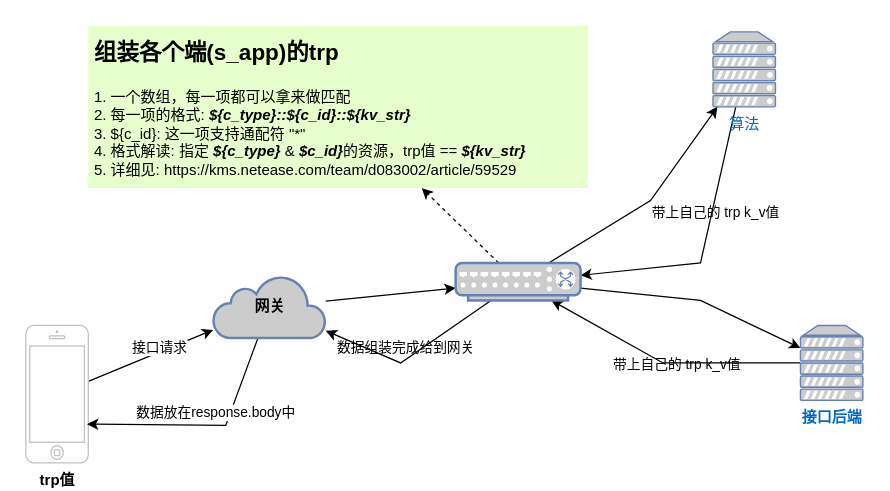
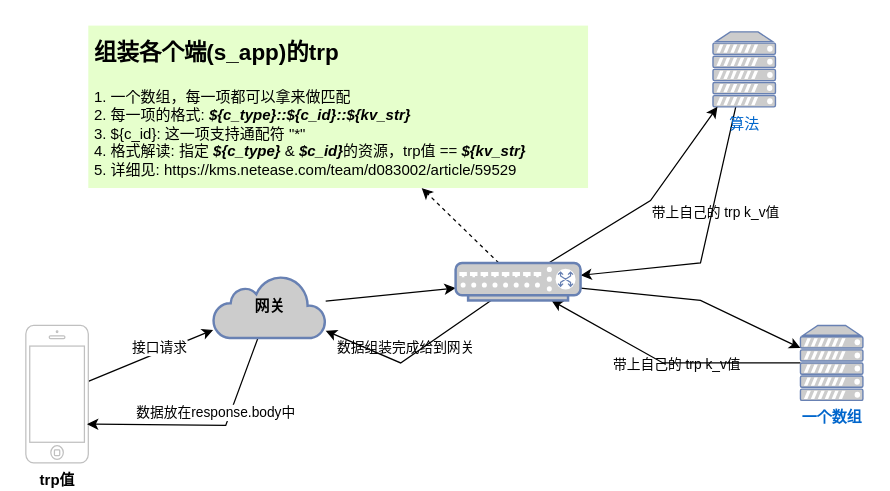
node "接口后端": label "接口后端" -> "一个数组"
